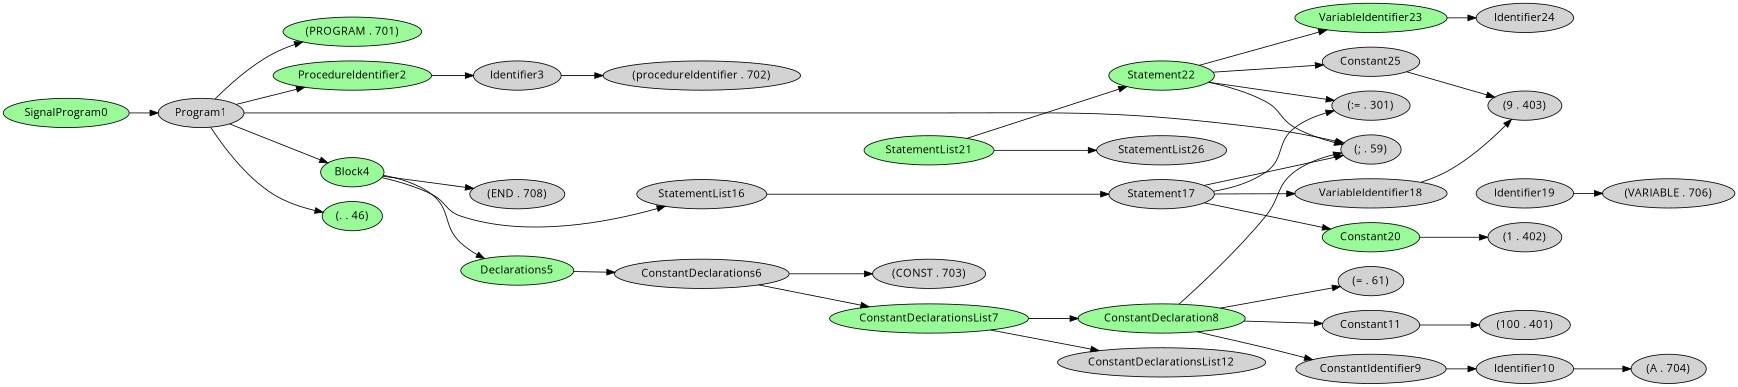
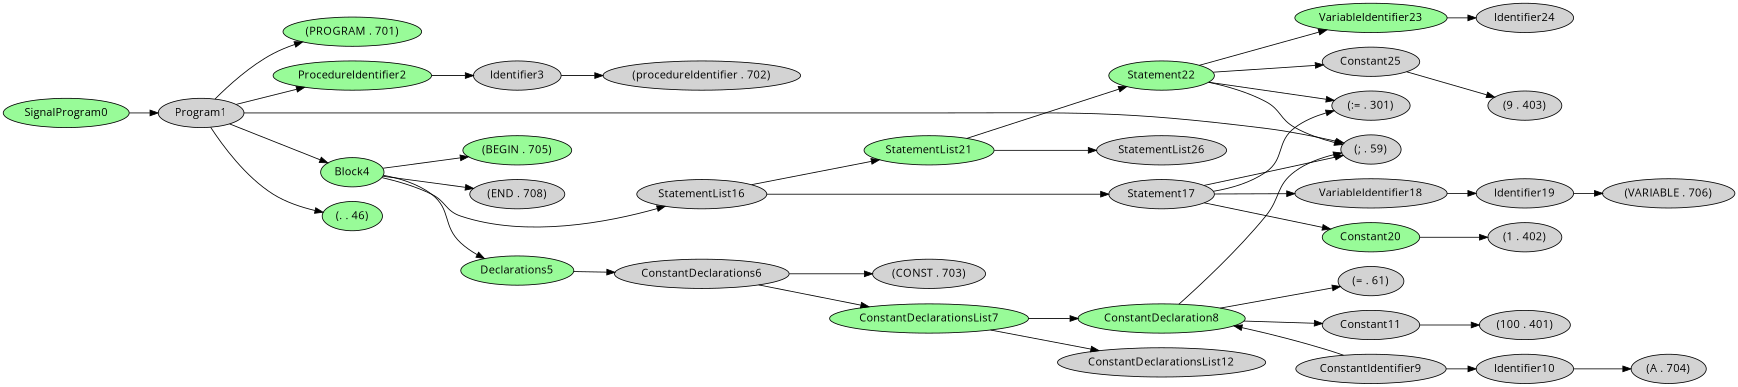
node "(BEGIN . 705)": added
edge "VariableIdentifier18" -> "(9 . 403)": now "VariableIdentifier18" -> "Identifier19"
edge "StatementList16" -> "StatementList21": added
edge "ConstantDeclaration8" -> "ConstantIdentifier9": reversed
